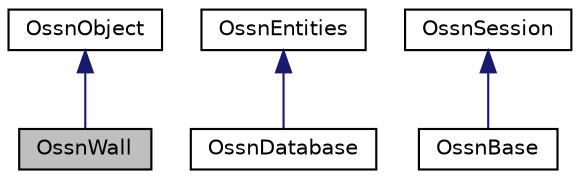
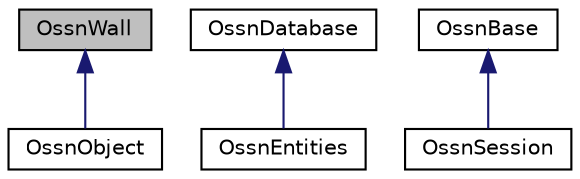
edge "OssnWall" -> "OssnObject": reversed
edge "OssnDatabase" -> "OssnEntities": reversed
edge "OssnBase" -> "OssnSession": reversed
